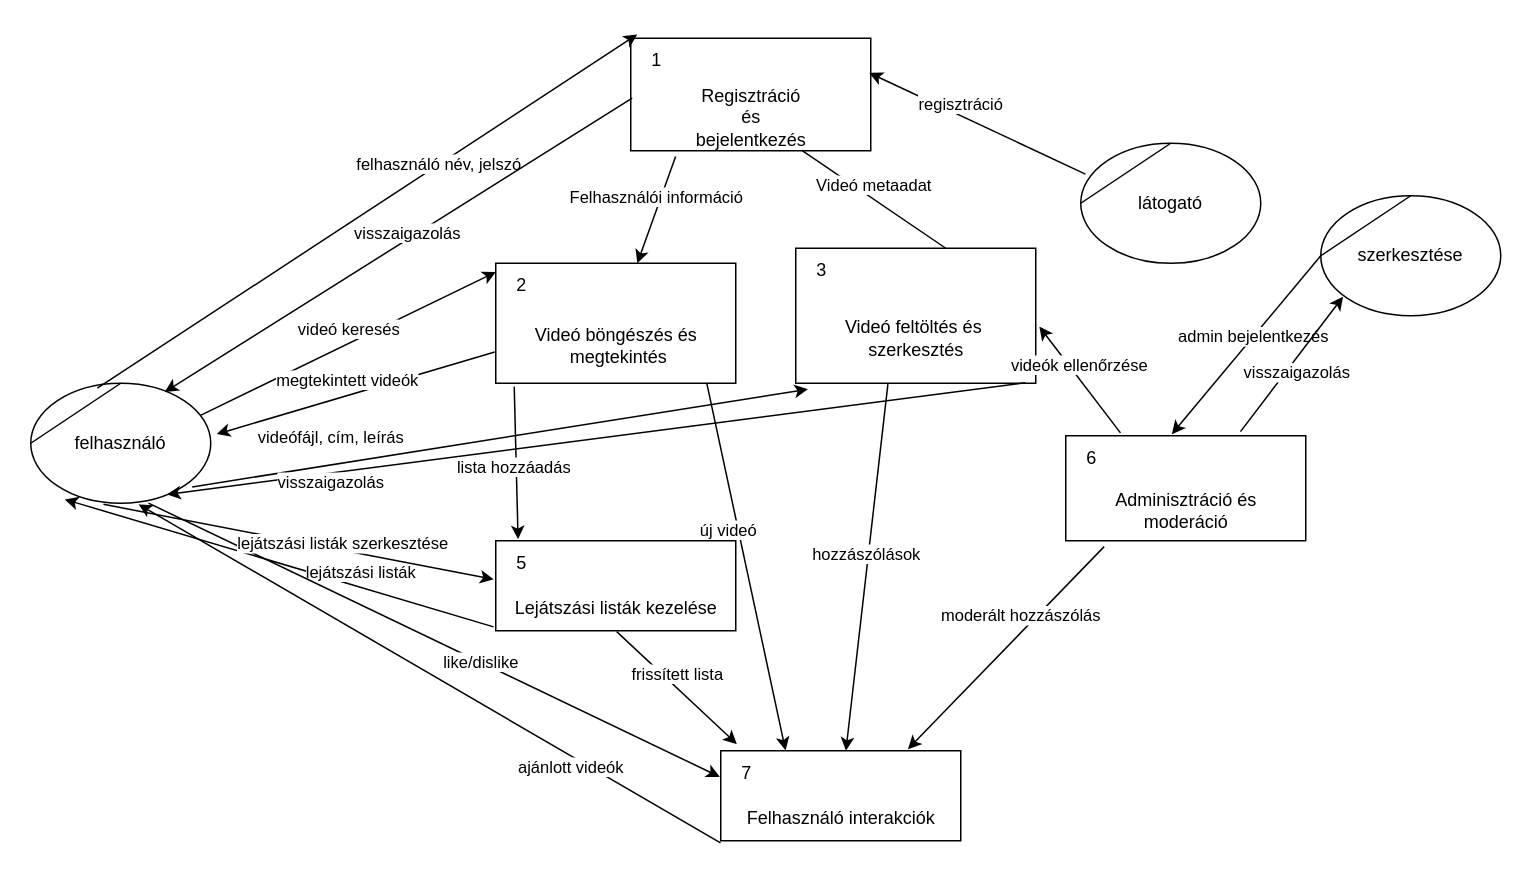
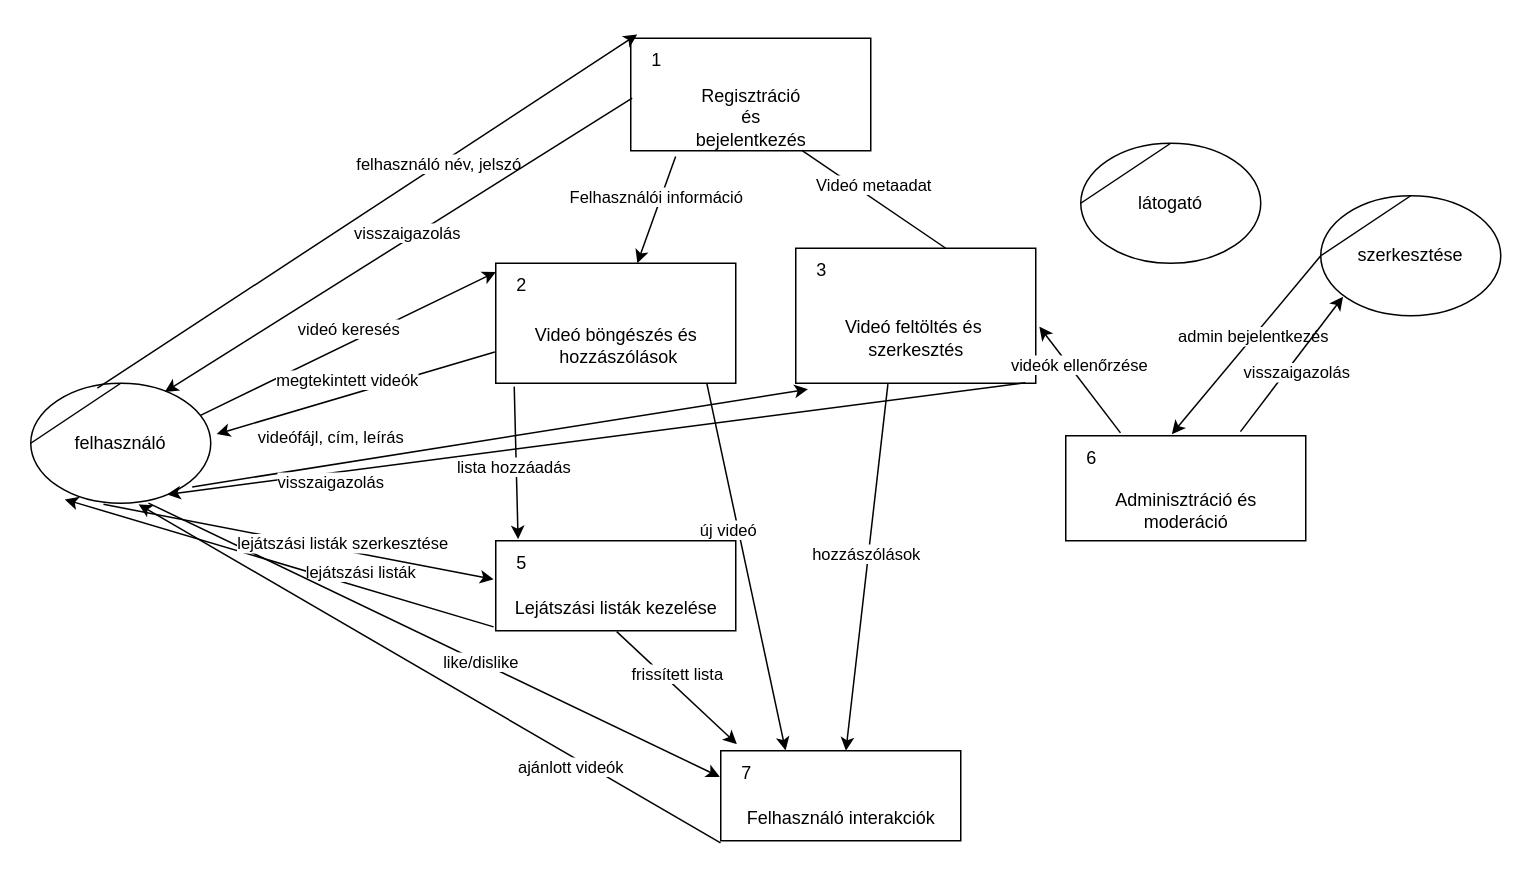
edge "látogató" -> "Regisztráció és bejelentkezés": removed, label "regisztráció"
node "Videó böngészés és megtekintés": label "Videó böngészés és megtekintés" -> "Videó böngészés és hozzászólások"
edge "Adminisztráció és moderáció" -> "Felhasználó interakciók": removed, label "moderált hozzászólás"
